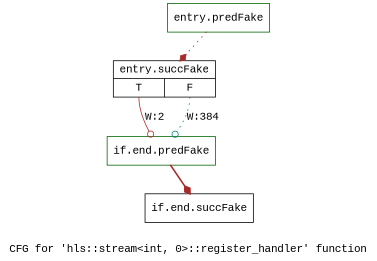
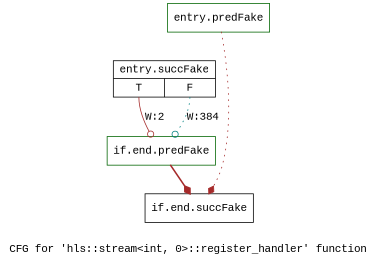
edge "entry.predFake" -> "entry.succFake": now "entry.predFake" -> "if.end.succFake"
